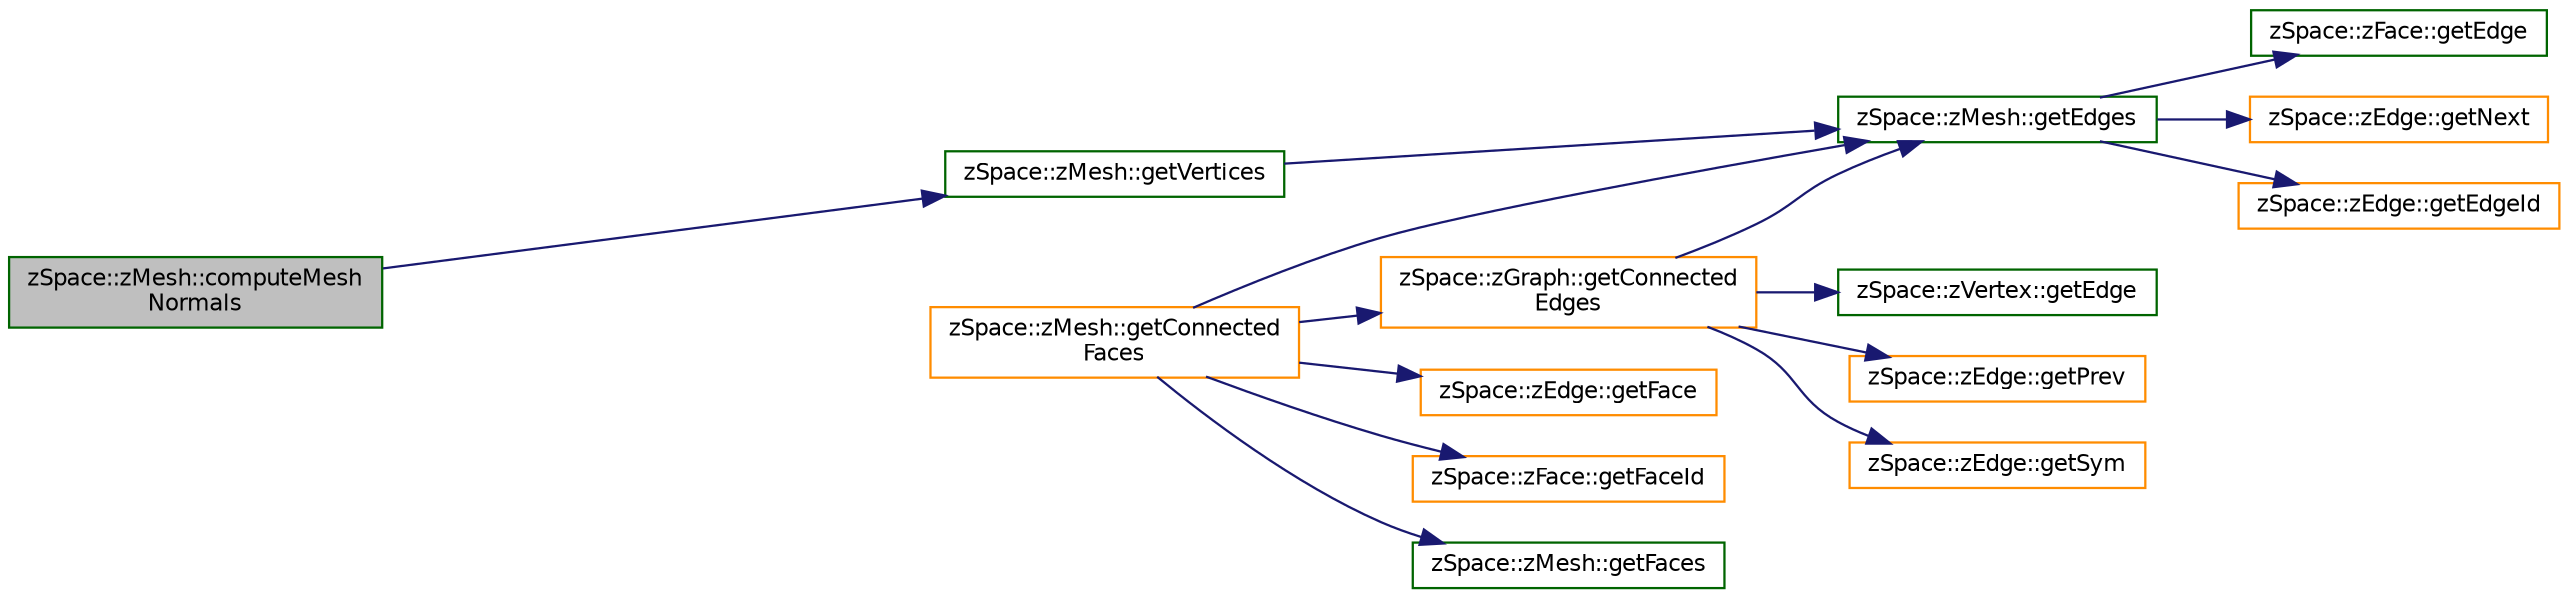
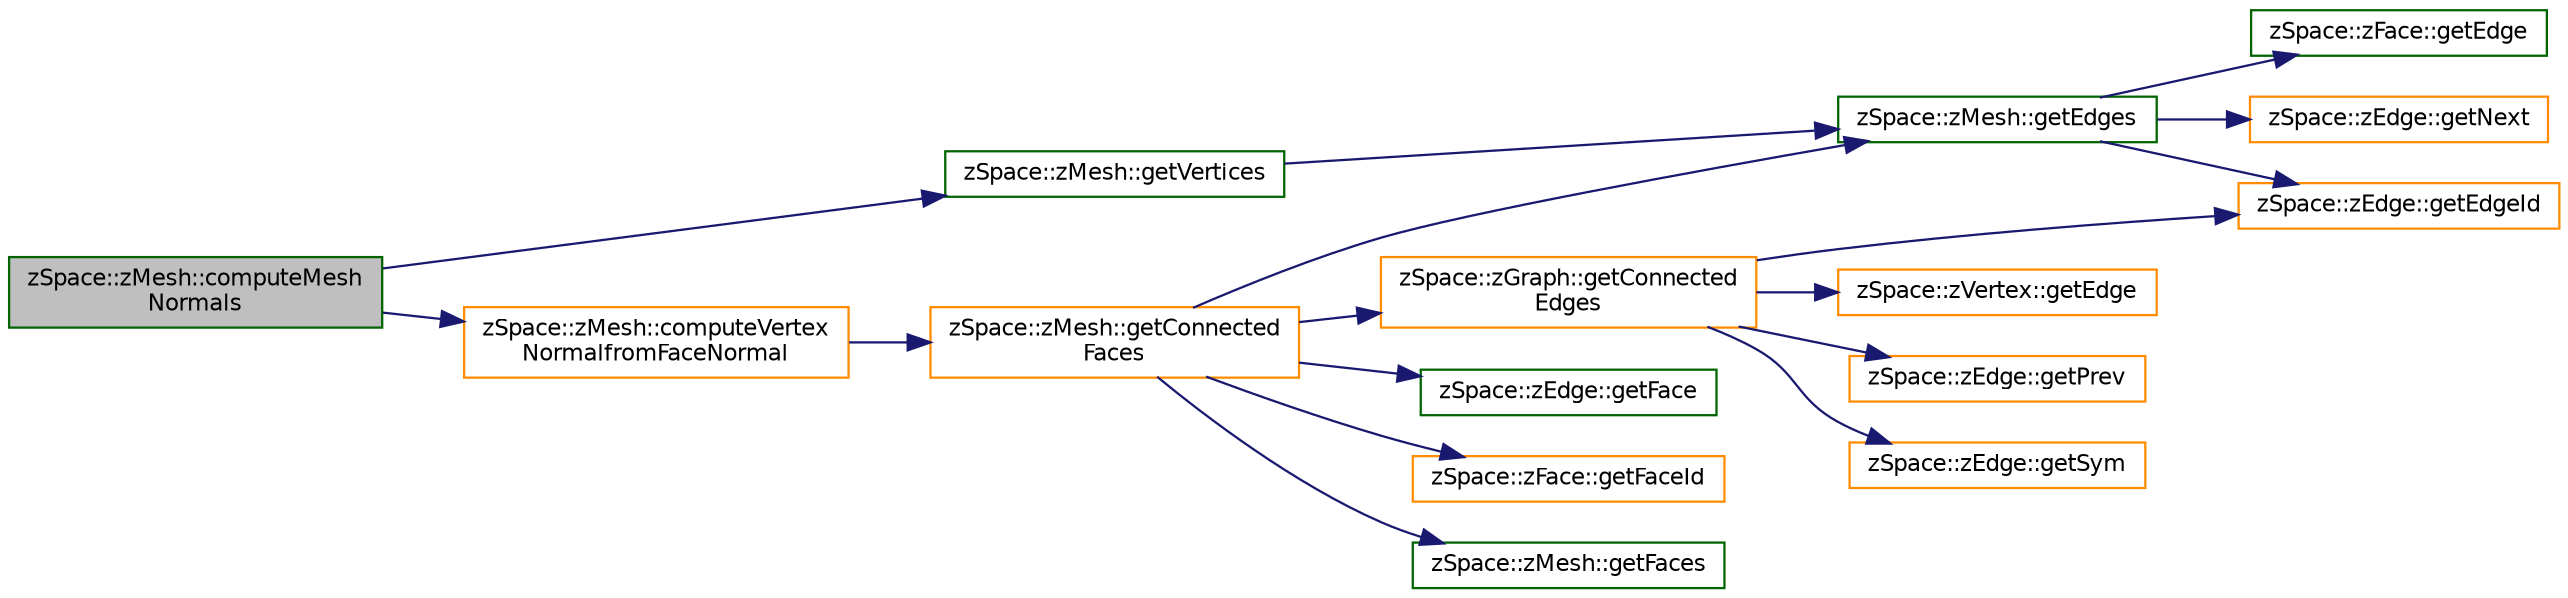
edge "zSpace::zGraph::getConnected Edges" -> "zSpace::zMesh::getEdges": now "zSpace::zGraph::getConnected Edges" -> "zSpace::zEdge::getEdgeId"
node "zSpace::zVertex::getEdge": color darkgreen -> darkorange
node "zSpace::zMesh::computeVertex NormalfromFaceNormal": added
node "zSpace::zEdge::getFace": color darkorange -> darkgreen
